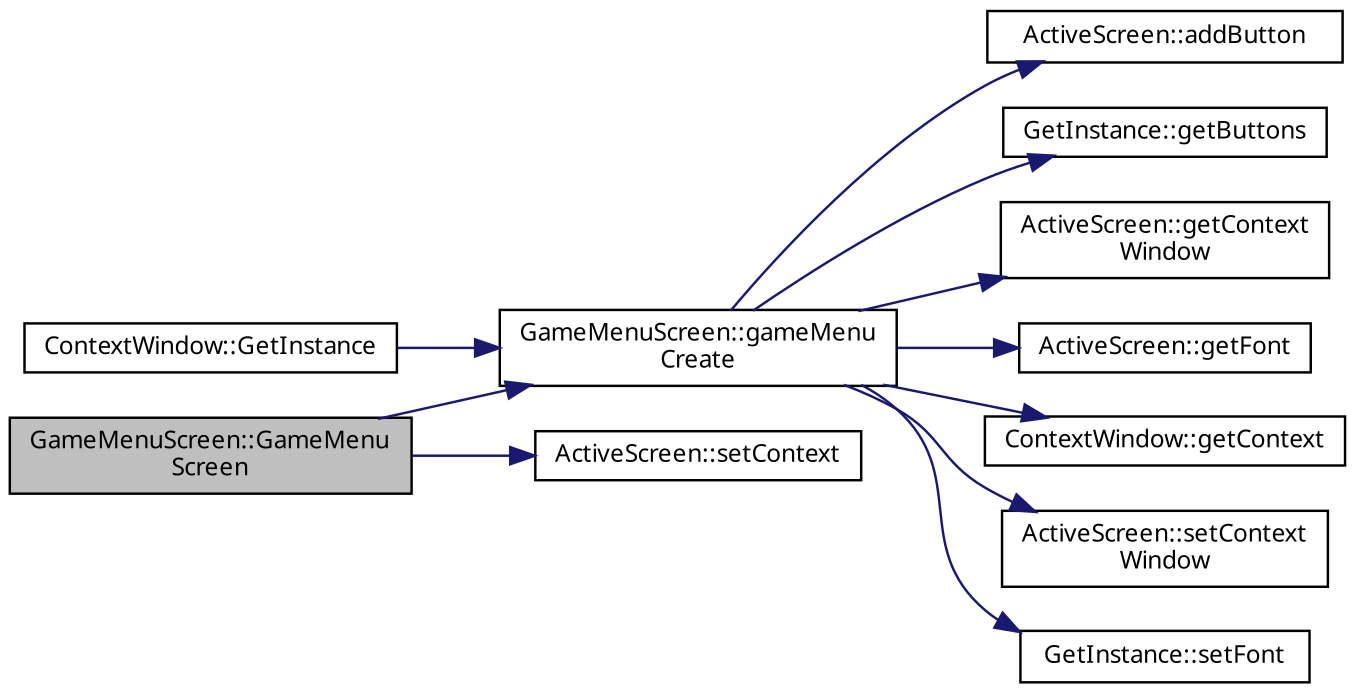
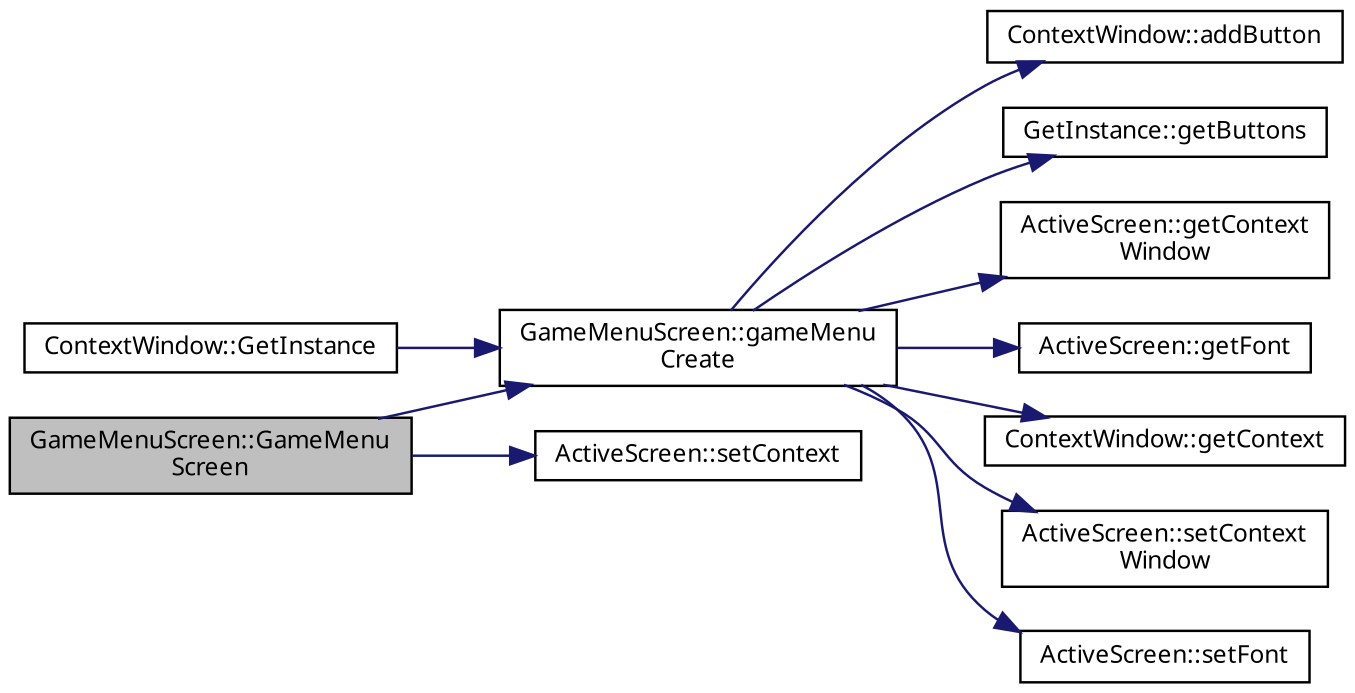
node "ActiveScreen::addButton": label "ActiveScreen::addButton" -> "ContextWindow::addButton"
node "GetInstance::setFont": label "GetInstance::setFont" -> "ActiveScreen::setFont"
